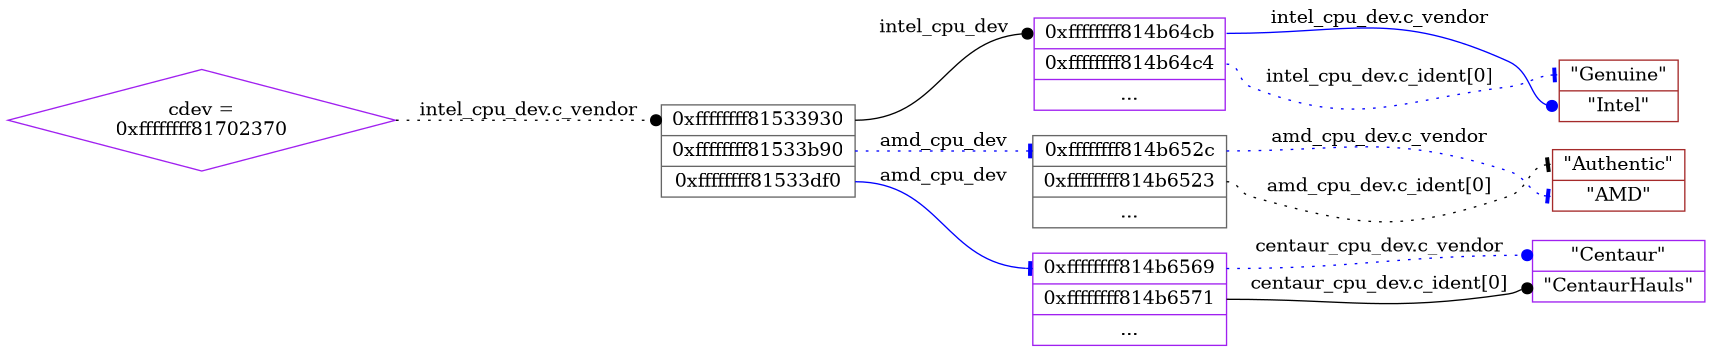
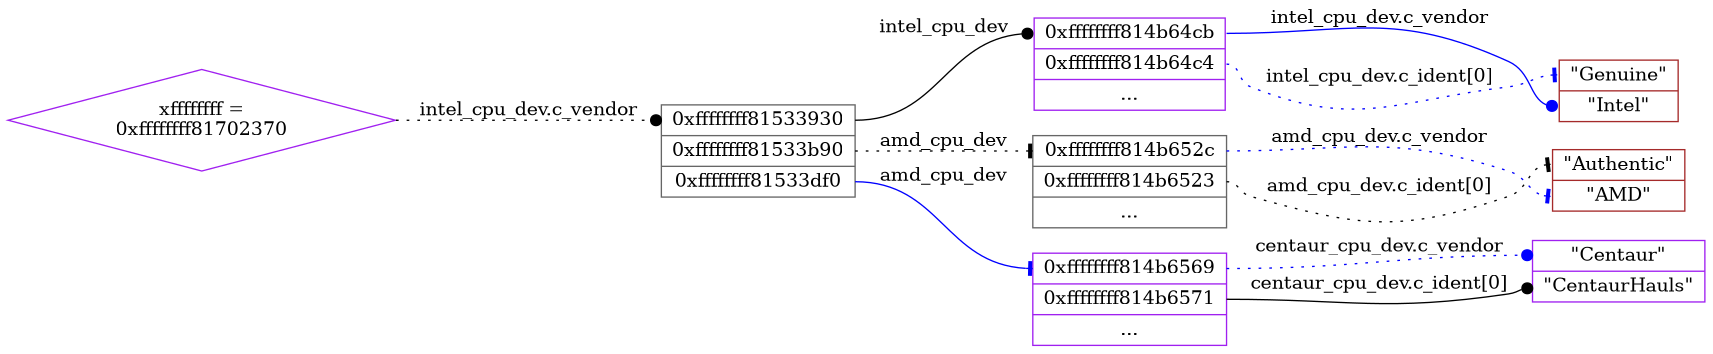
node "cdev = 0xffffffff81702370": label "cdev = 0xffffffff81702370" -> "xffffffff = 0xffffffff81702370"
edge "0xffffffff81533930" -> "0xffffffff814b652c": color blue -> black
